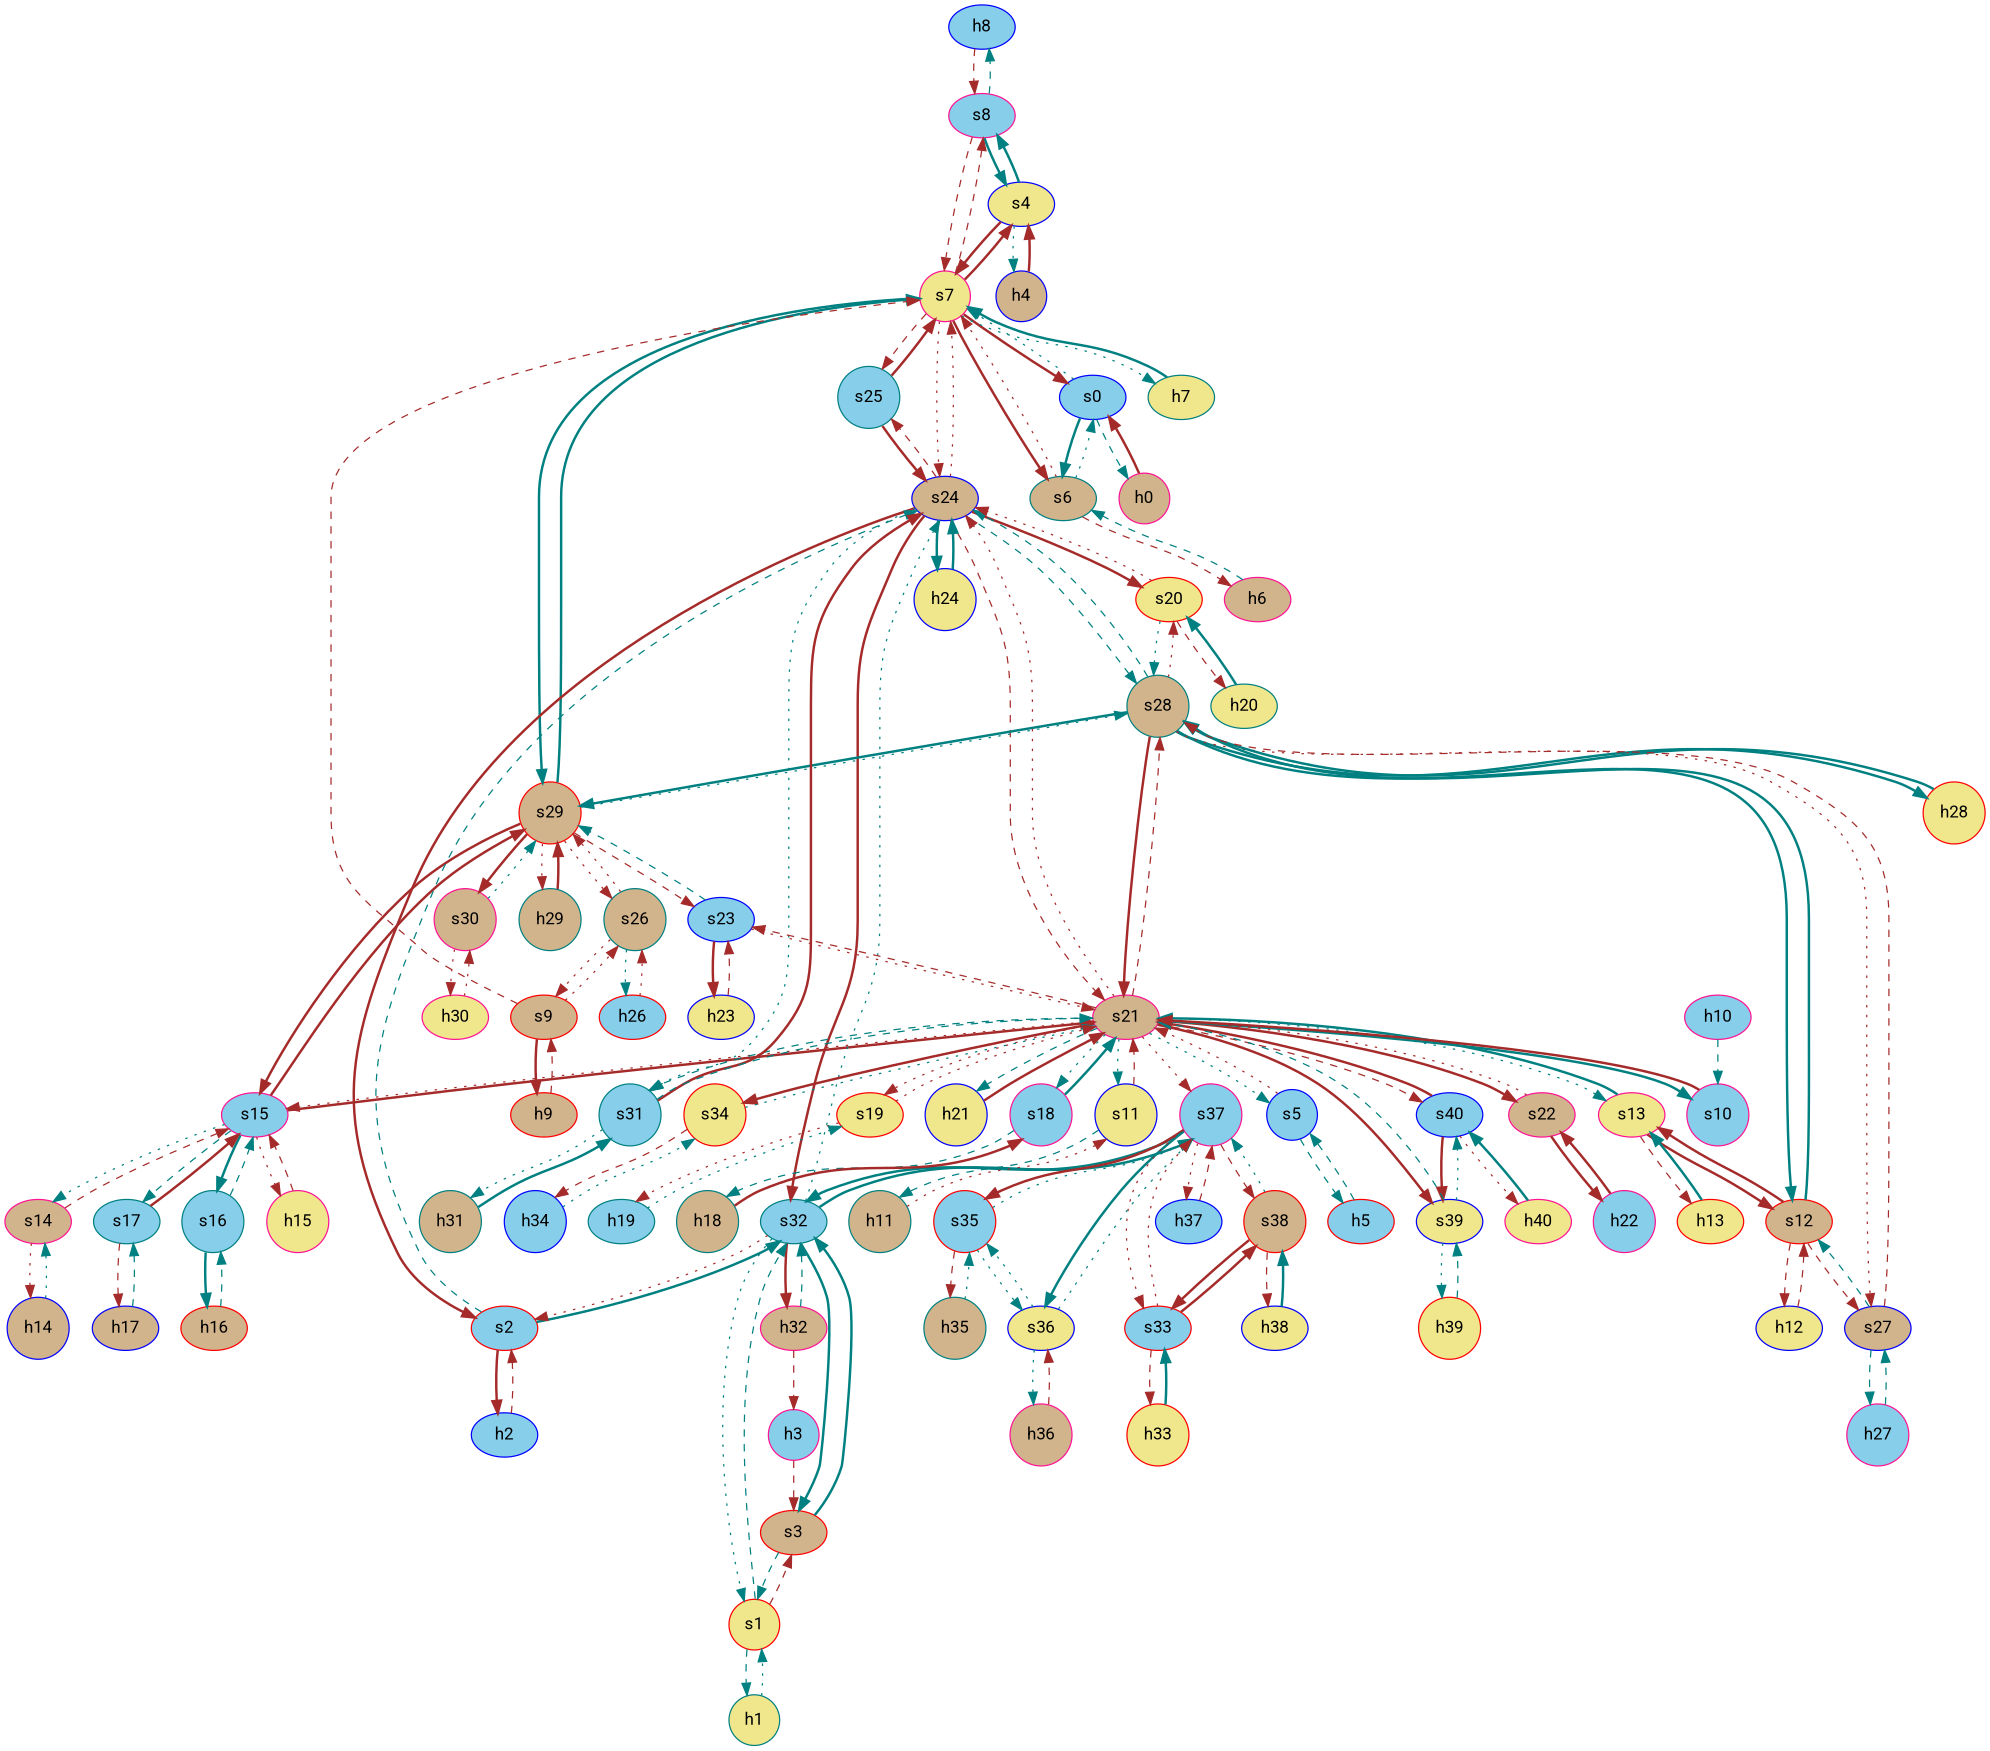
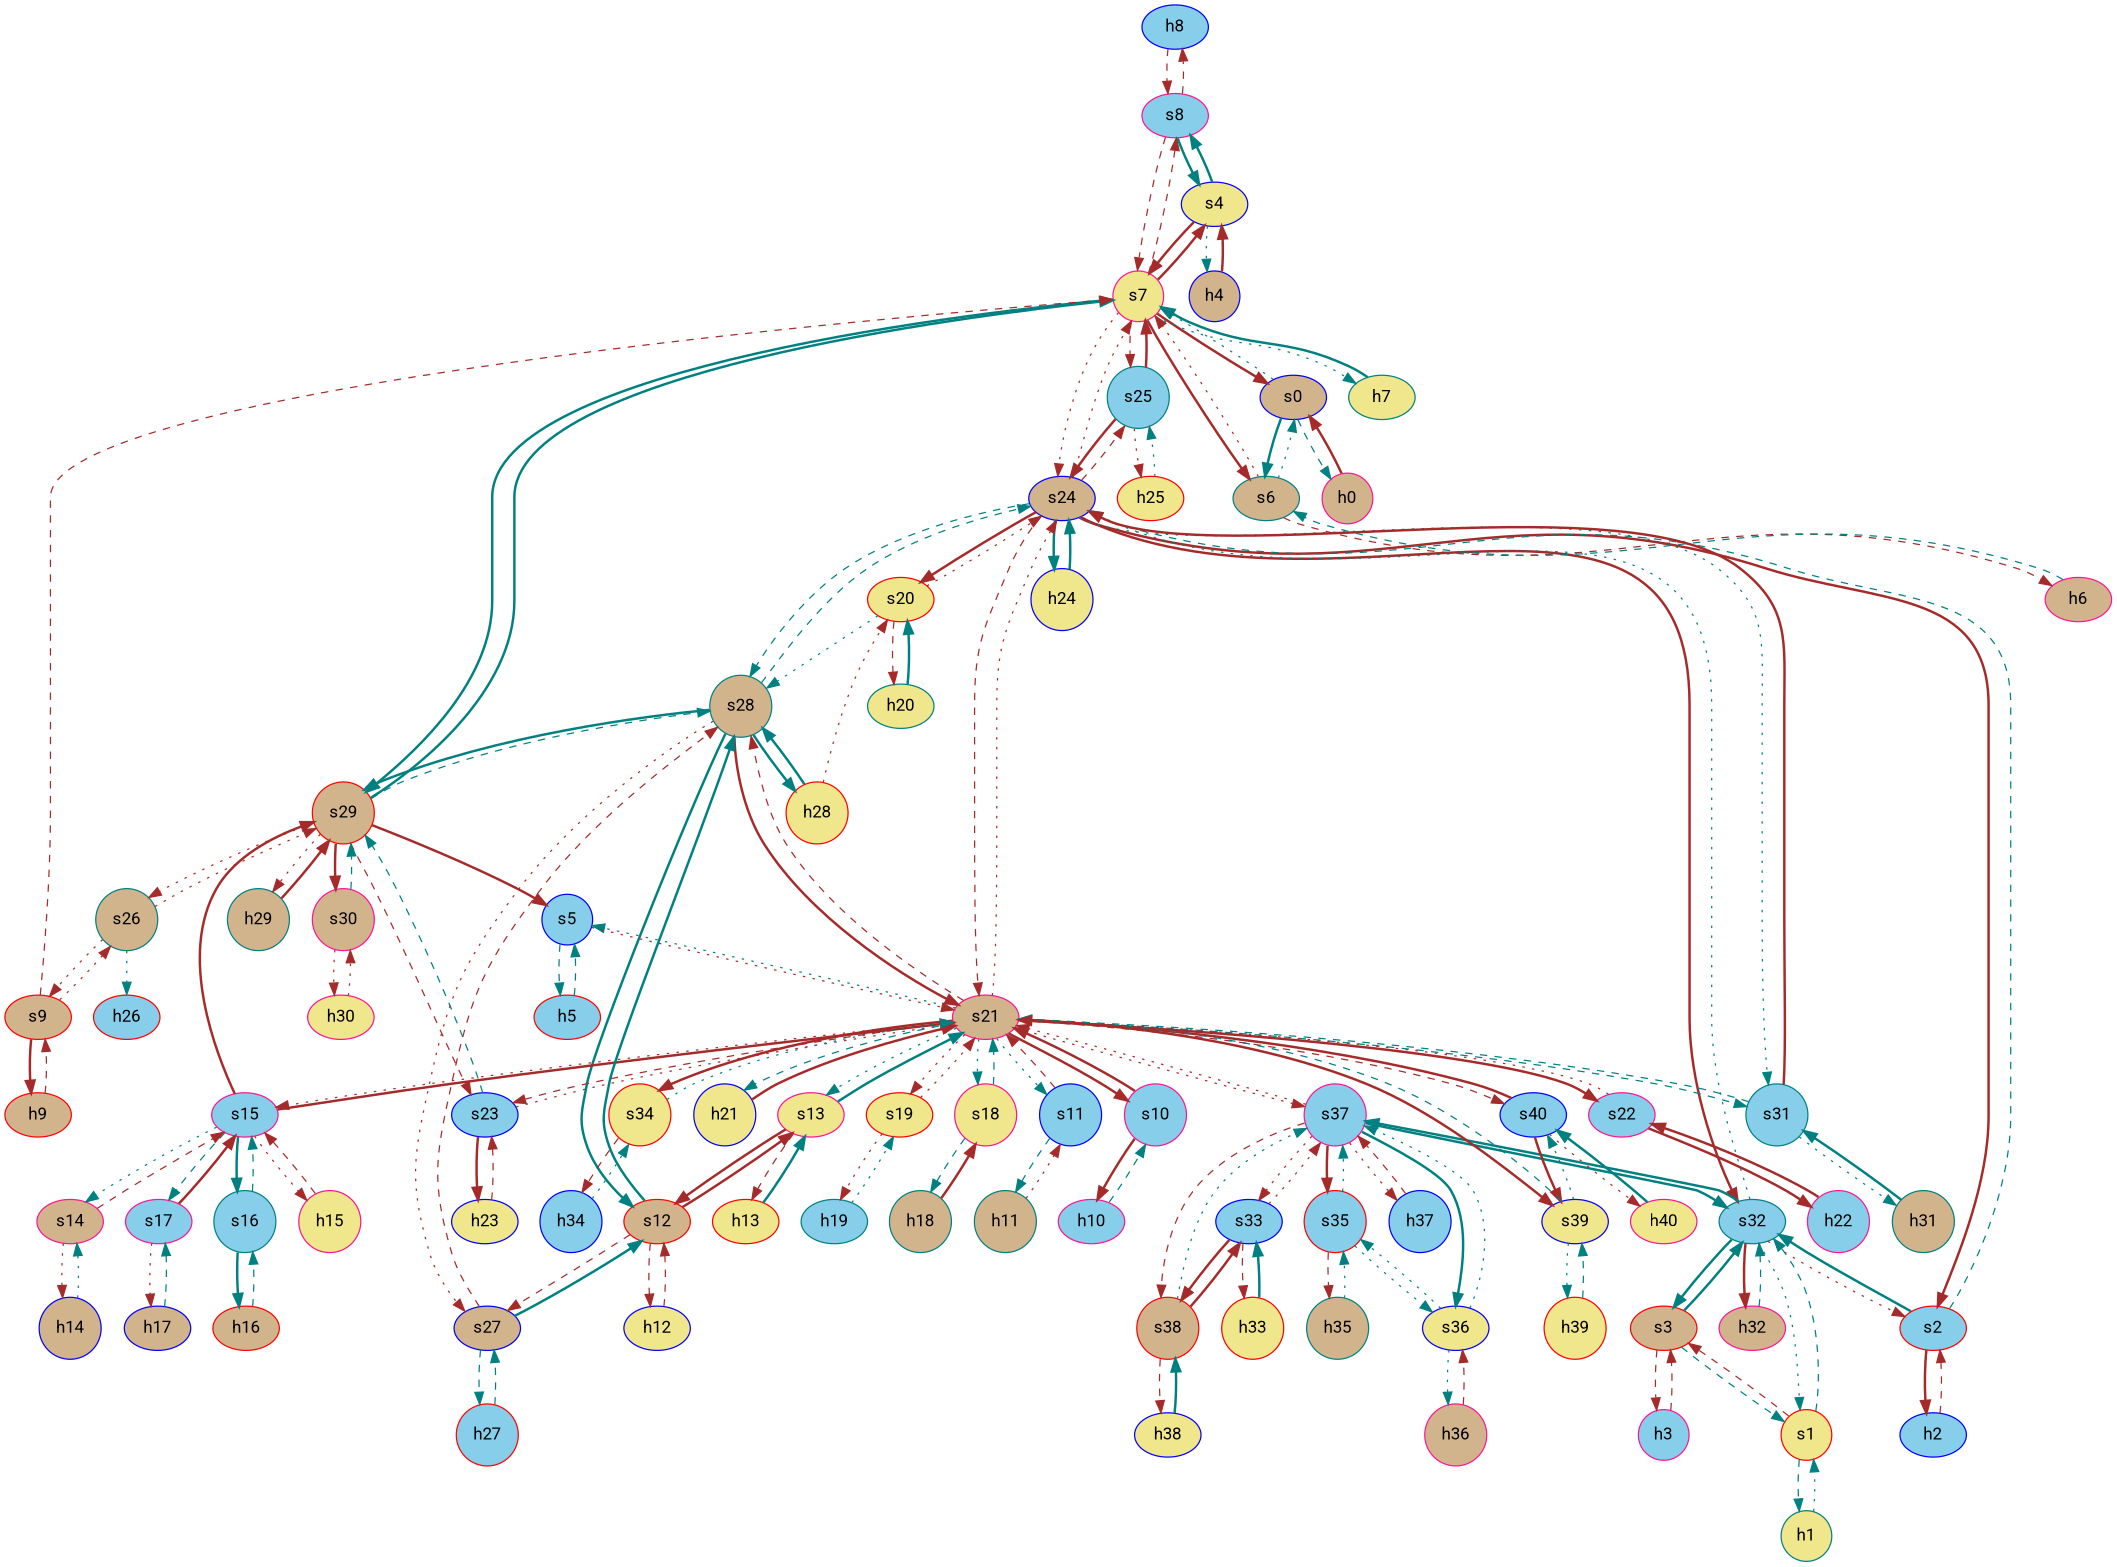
edge "s8" -> "h8": color teal -> brown
node "s0": fillcolor skyblue -> tan
node "h25": added
edge "s28" -> "s20": now "h28" -> "s20"
edge "s29" -> "s28": style dotted -> dashed
edge "s30" -> "s29": style dotted -> dashed
edge "s29" -> "s15": now "s29" -> "s5"
edge "h26" -> "s26": removed
edge "s21" -> "s10": color teal -> brown
edge "s37" -> "s21": added
edge "s18" -> "s21": style bold -> dashed
node "s18": fillcolor skyblue -> khaki
node "s11": fillcolor khaki -> skyblue
node "s22": fillcolor tan -> skyblue
edge "s10" -> "h10": added
node "s17": color teal -> deeppink
node "h37": shape ellipse -> circle
edge "s17" -> "h17": style dashed -> dotted
edge "s27" -> "s12": style dashed -> bold
node "s33": color red -> blue
edge "h32" -> "h3": now "s3" -> "h3"
node "h27": color deeppink -> red
